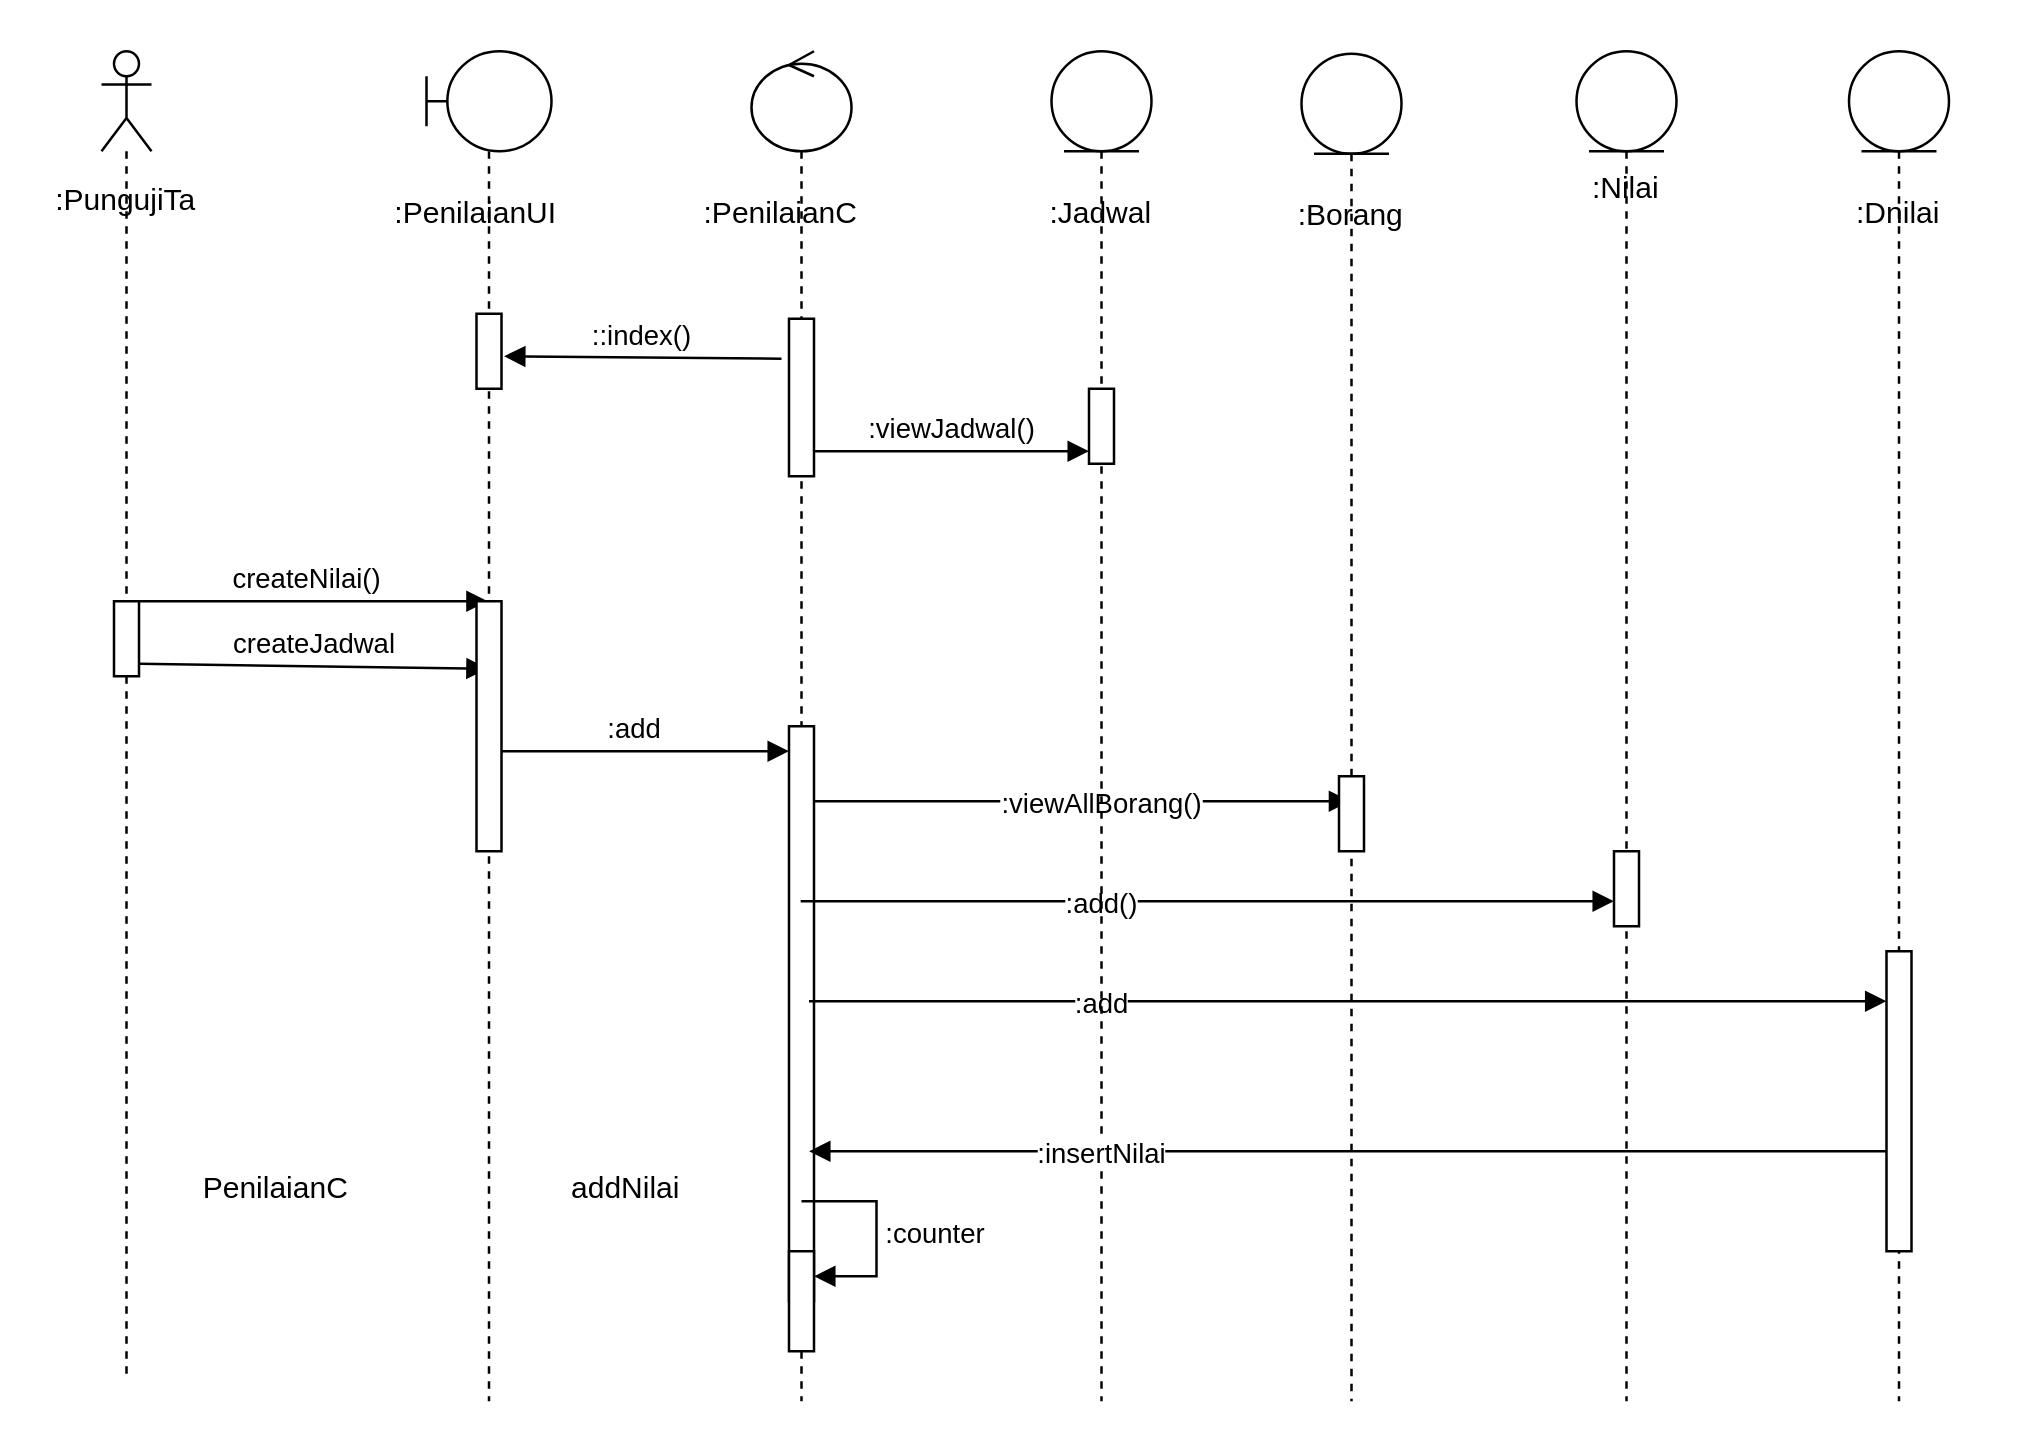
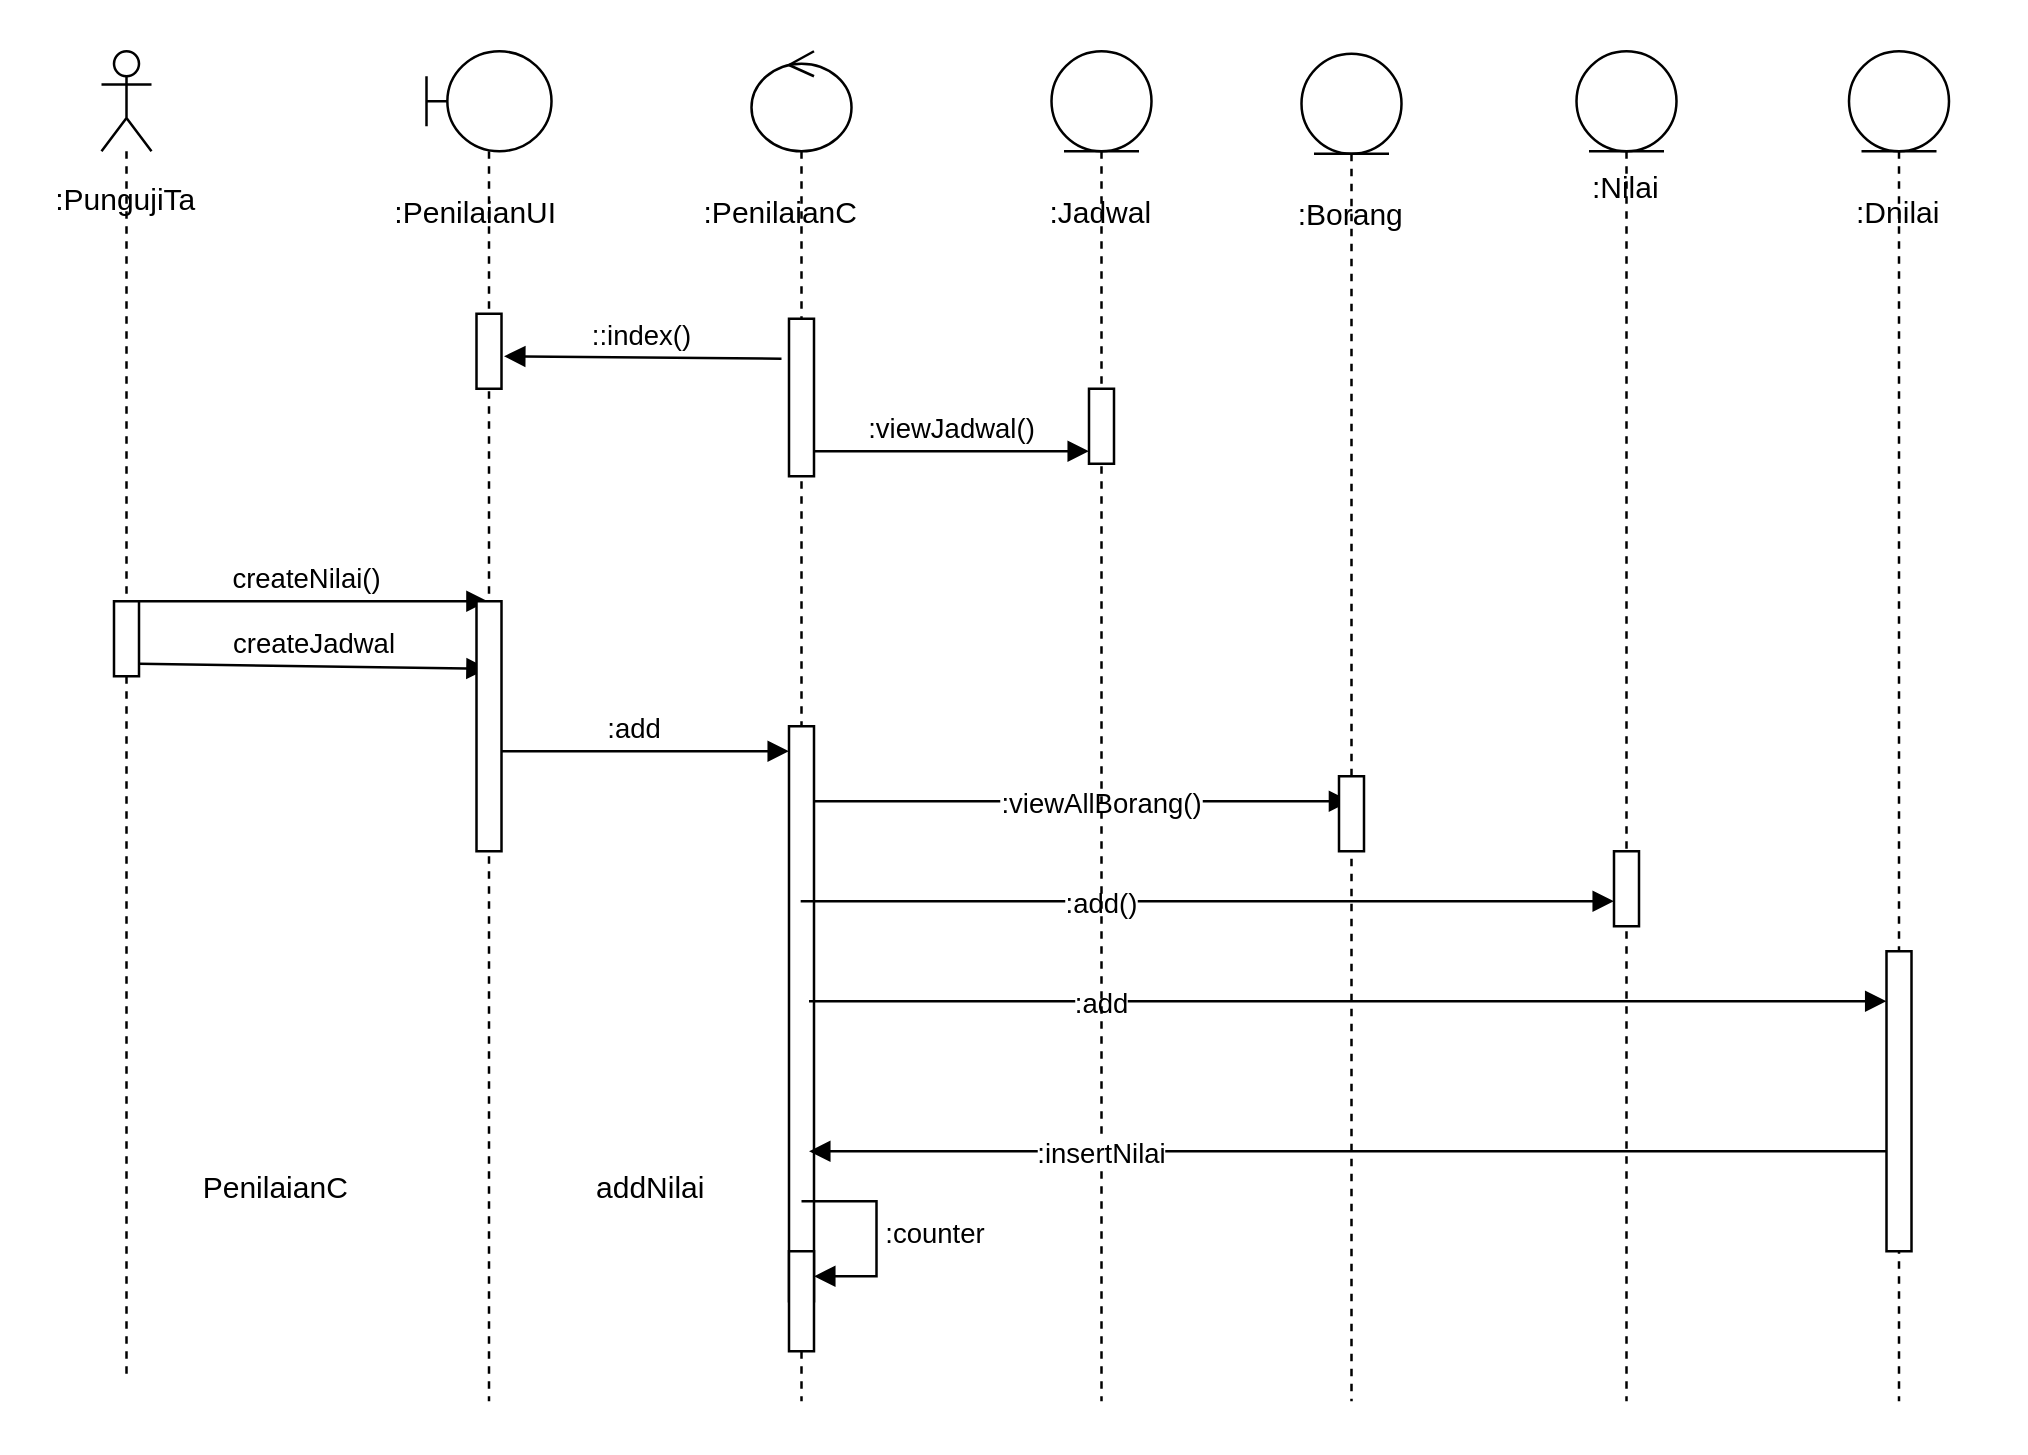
node "addNilai": moved (626, 1189) -> (651, 1189)
